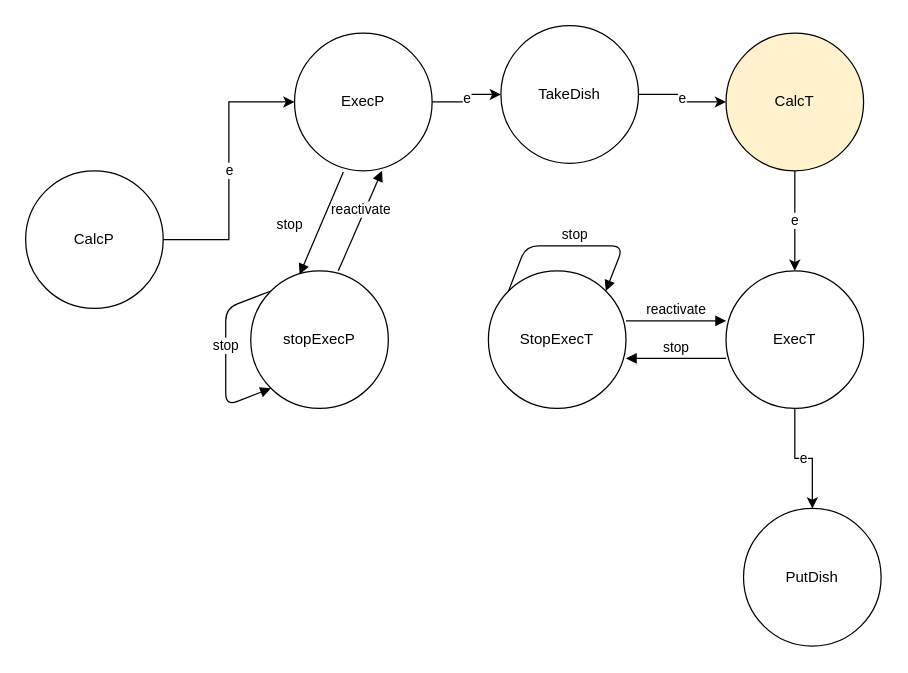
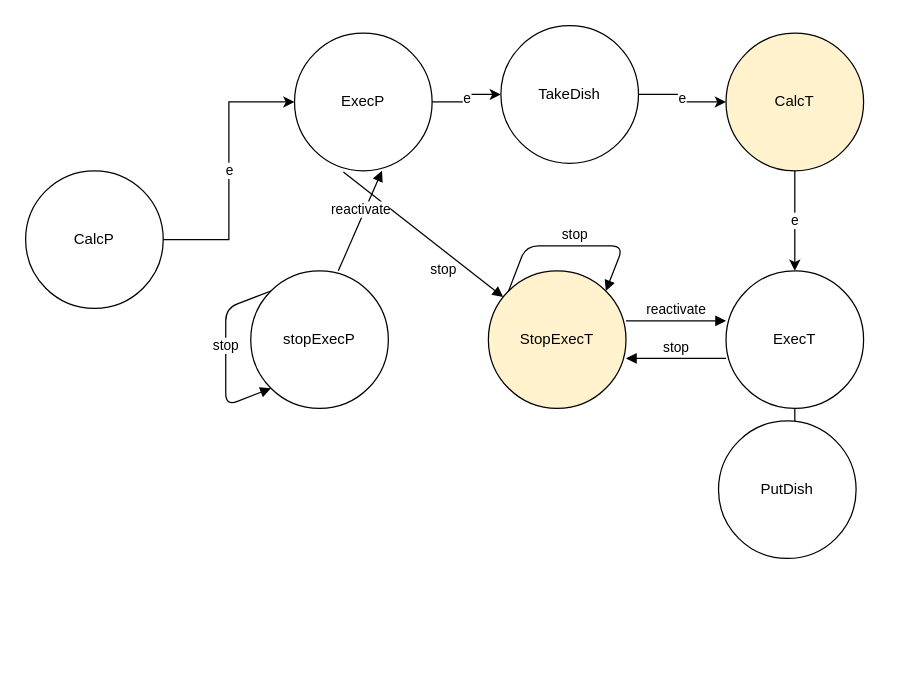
edge "ExecP" -> "stopExecP": now "ExecP" -> "StopExecT"
node "StopExecT": fillcolor #ffffff -> #fff2cc
node "PutDish": moved (812, 577) -> (787, 489)
